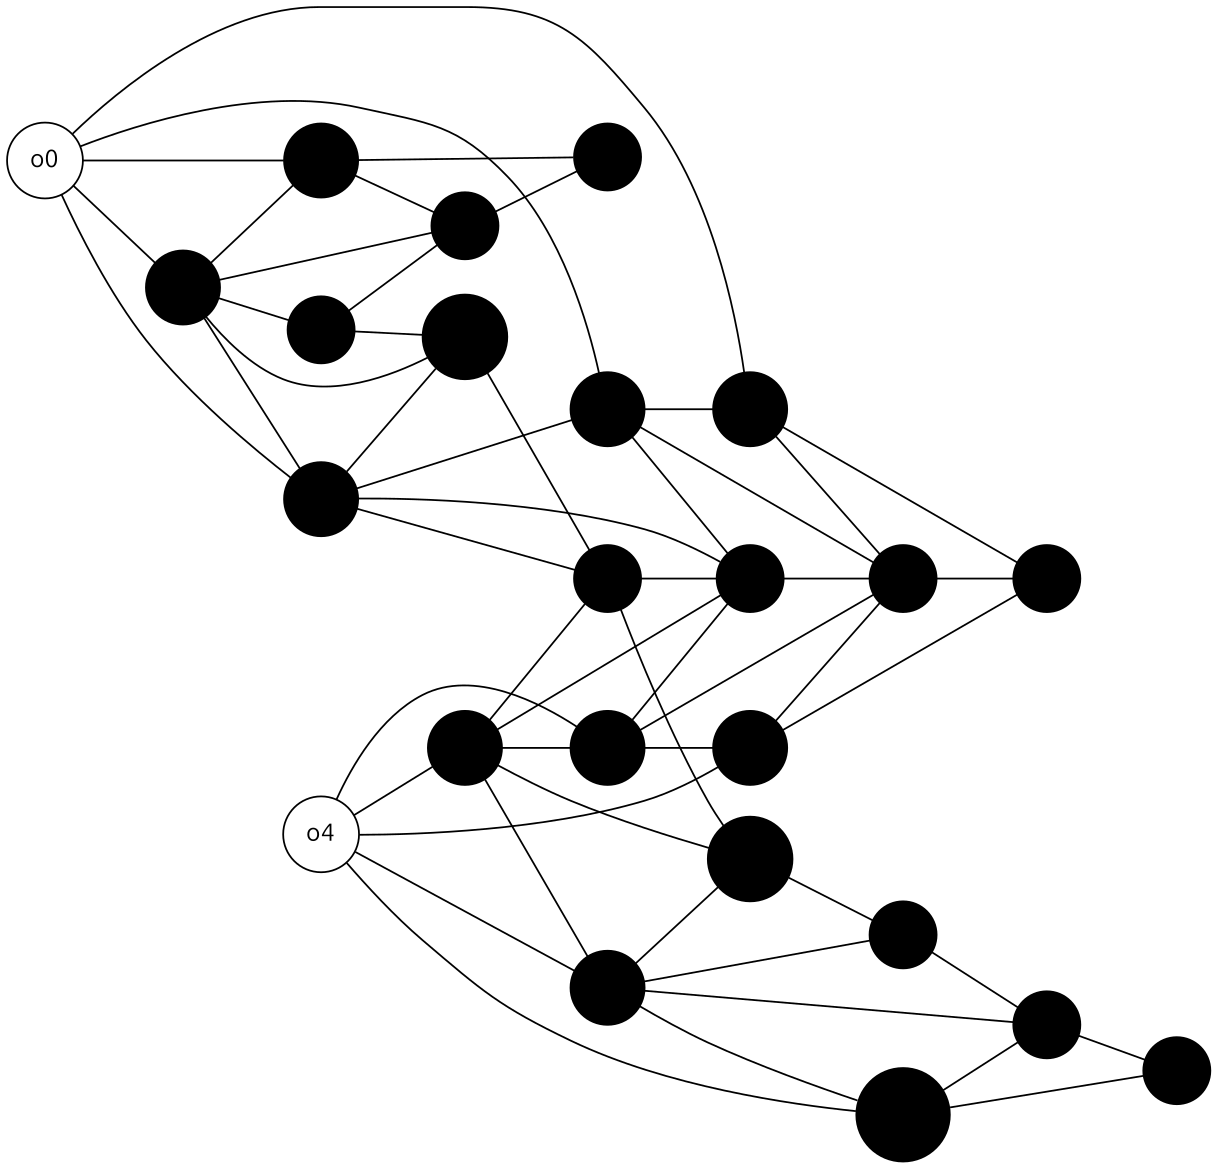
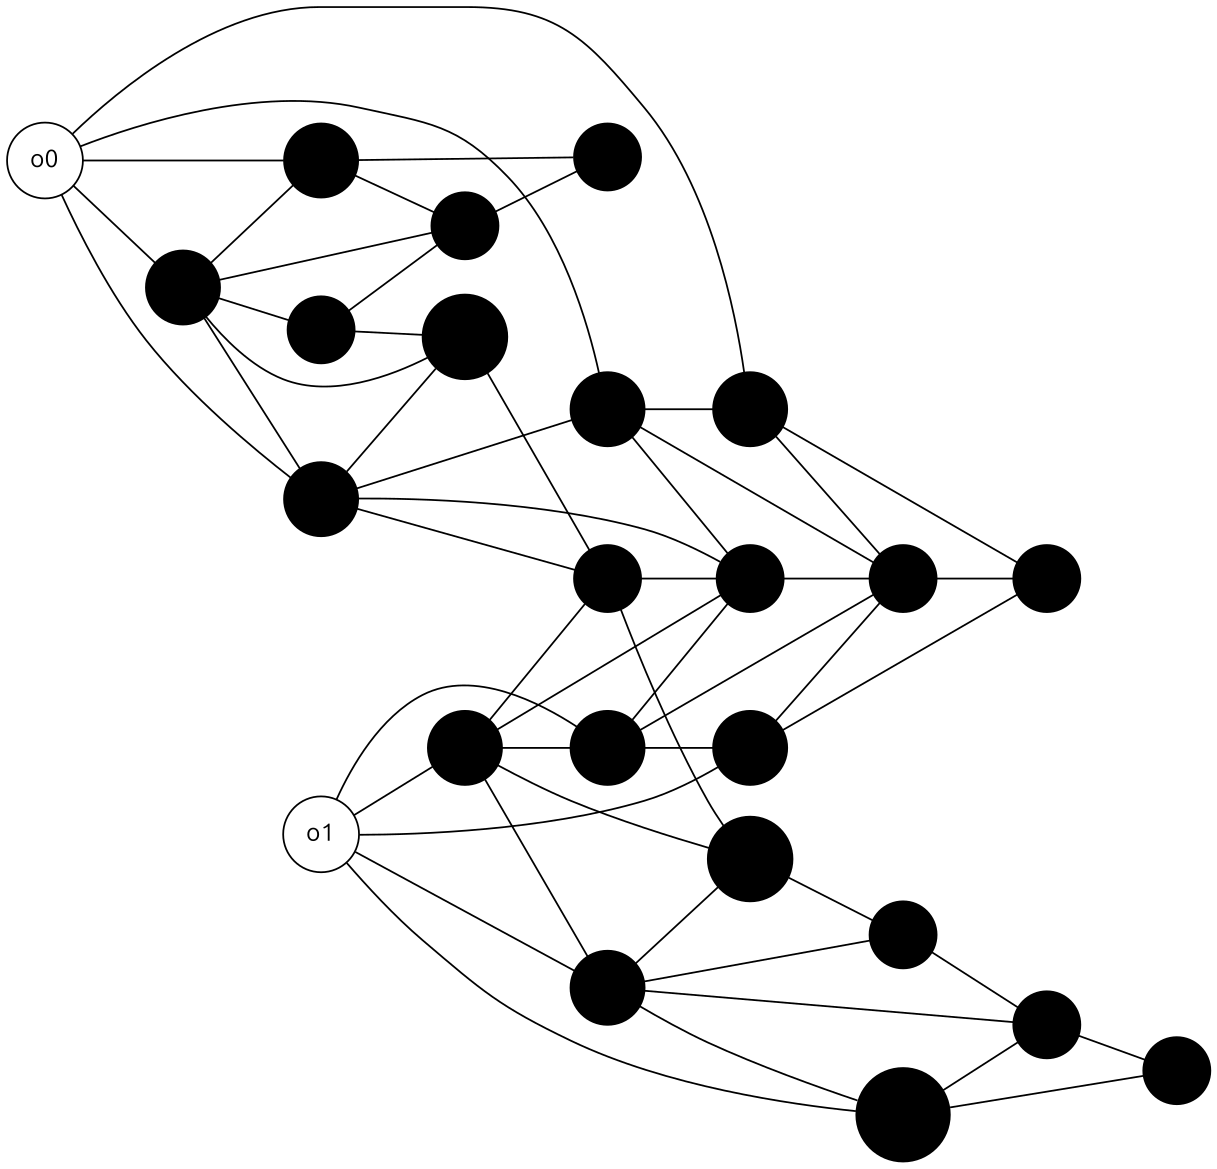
node "o4": label "o4" -> "o1"
